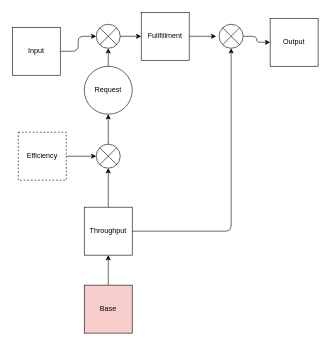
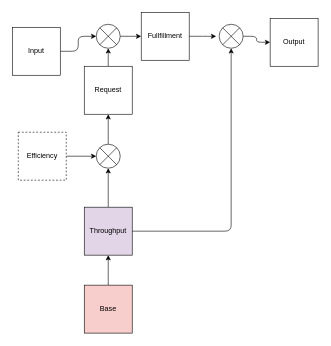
node "Request": shape ellipse -> rectangle
node "Throughput": fillcolor #ffffff -> #e1d5e7
